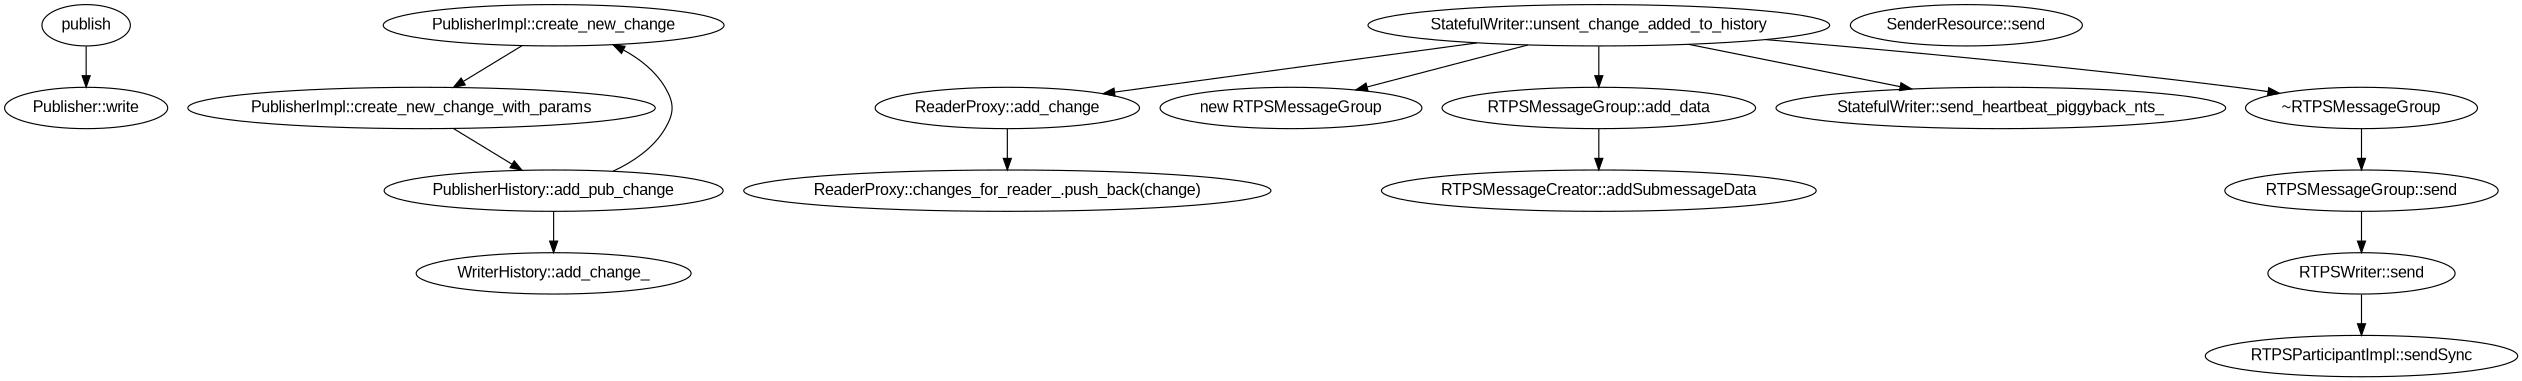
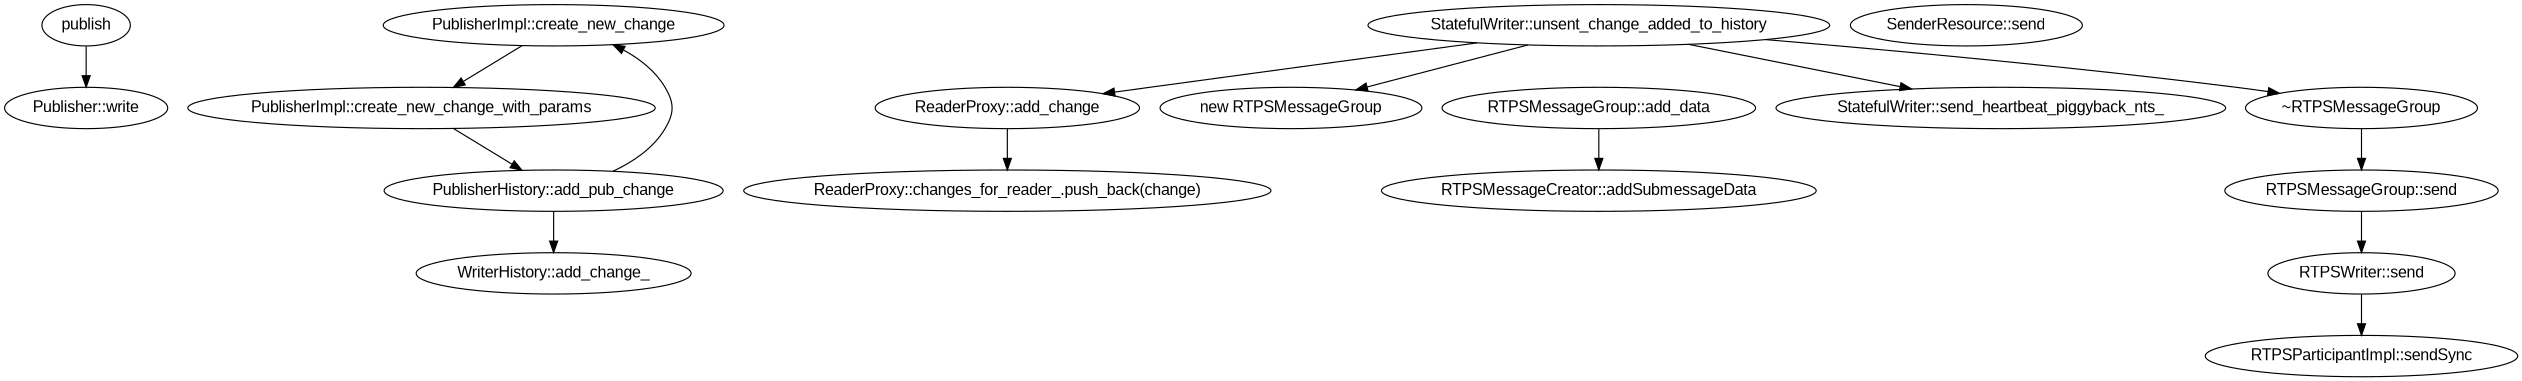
edge "StatefulWriter::unsent_change_added_to_history" -> "RTPSMessageGroup::add_data": removed
